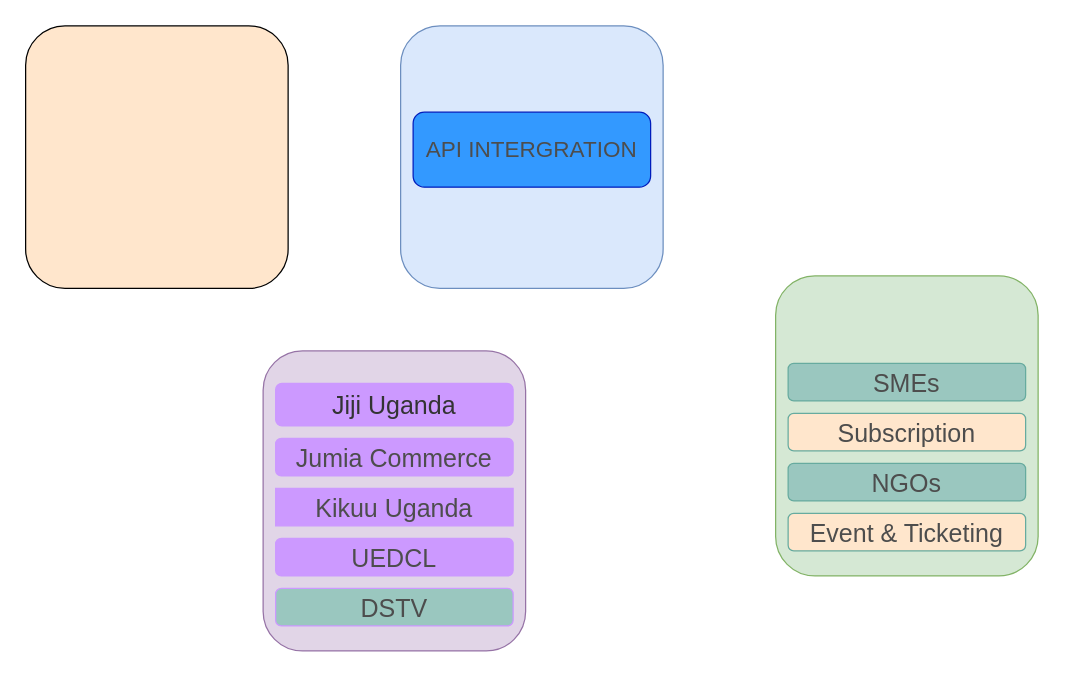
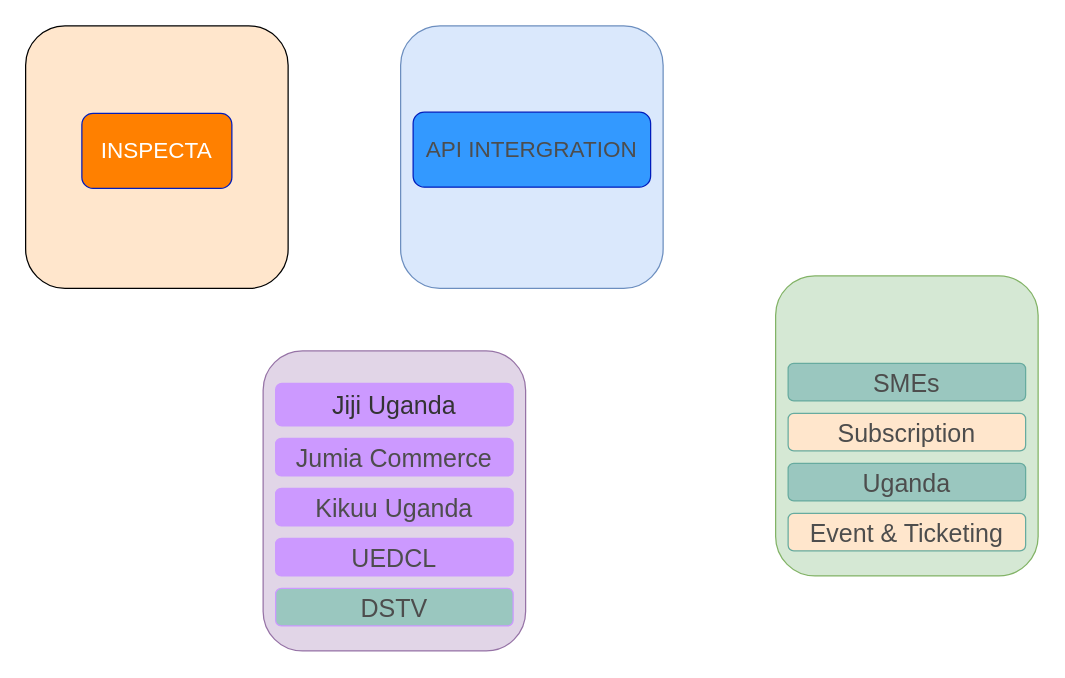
node "INSPECTA": added
node "NGOs": label "NGOs" -> "Uganda"
node "Kikuu Uganda": shape rectangle -> rounded rectangle
